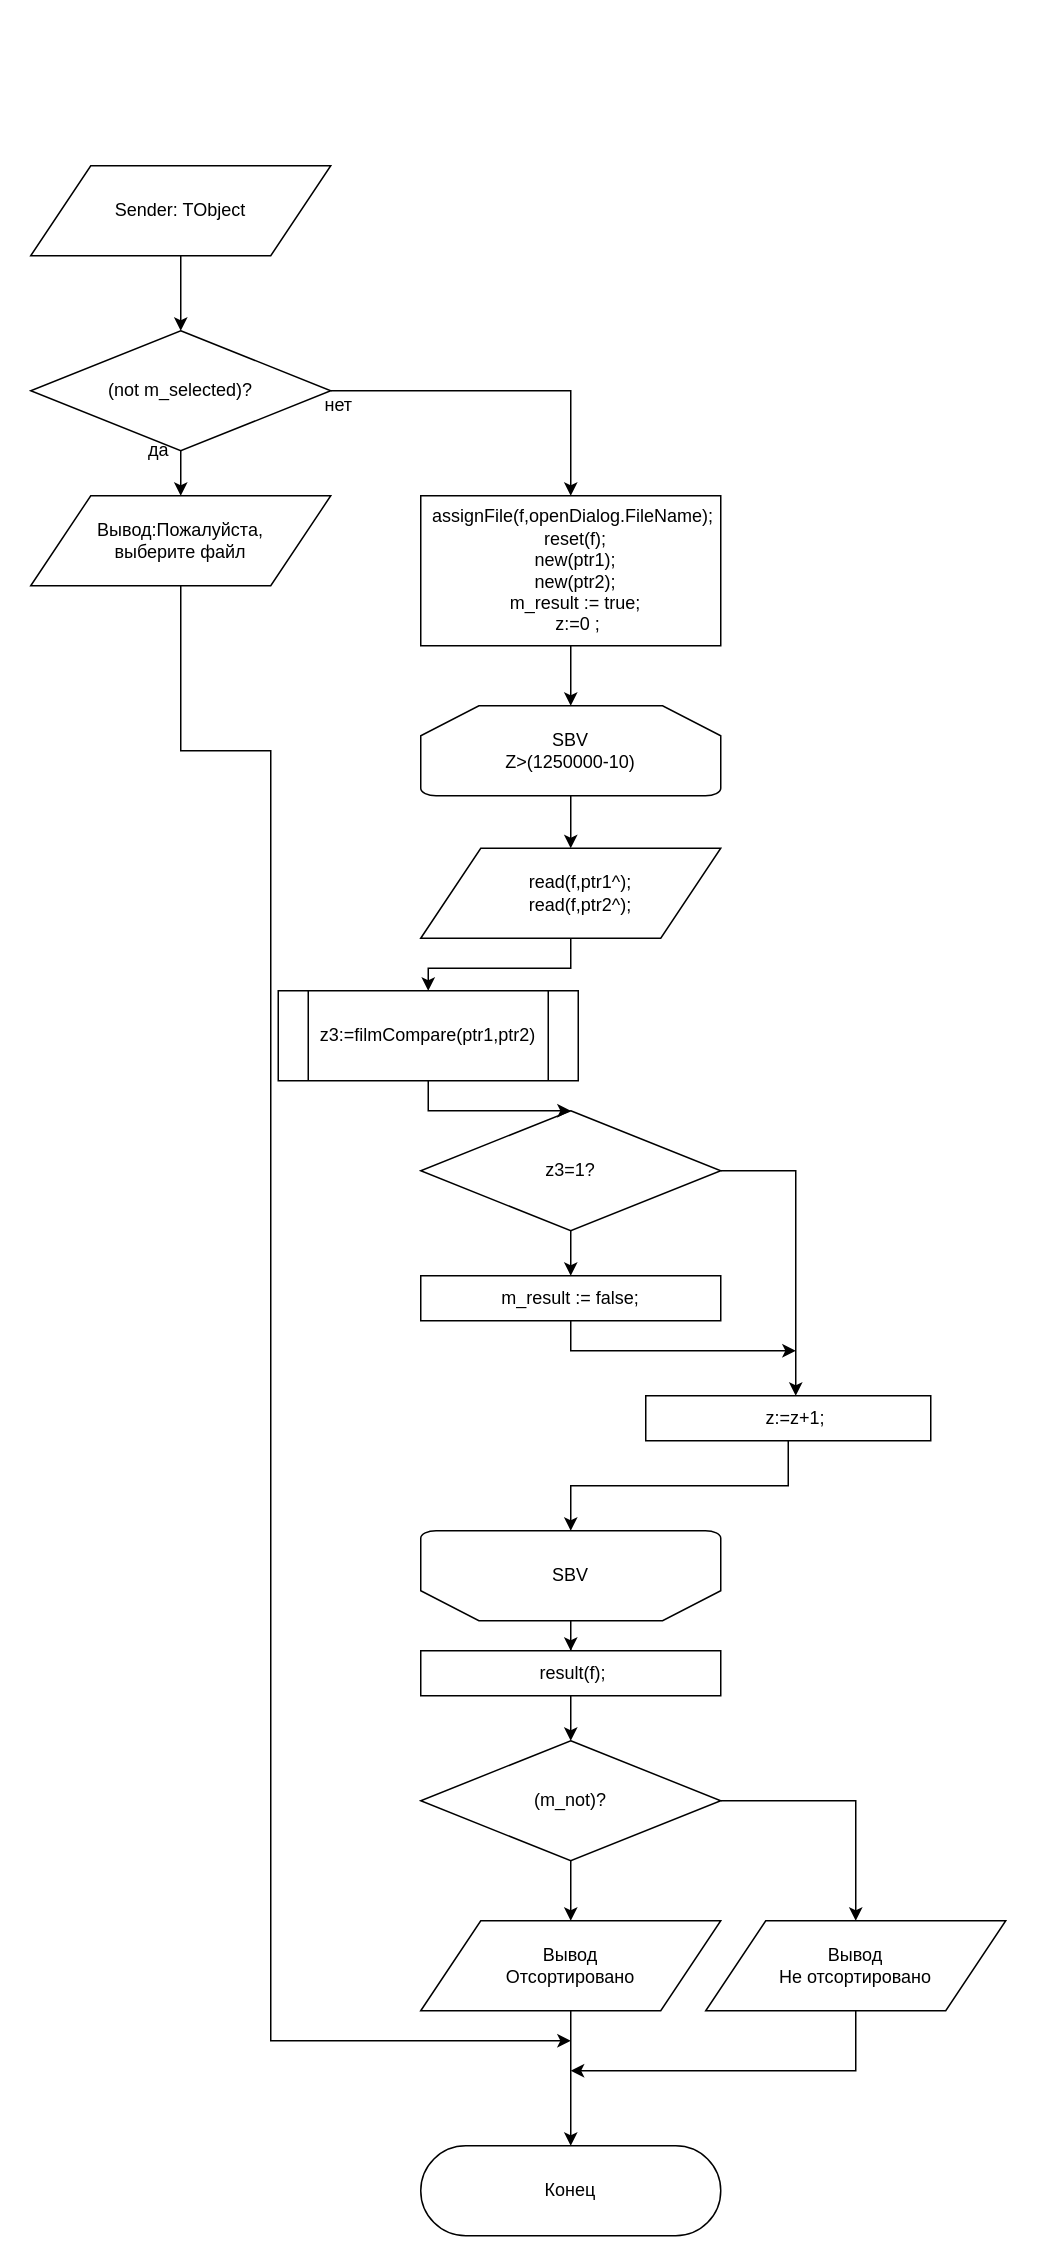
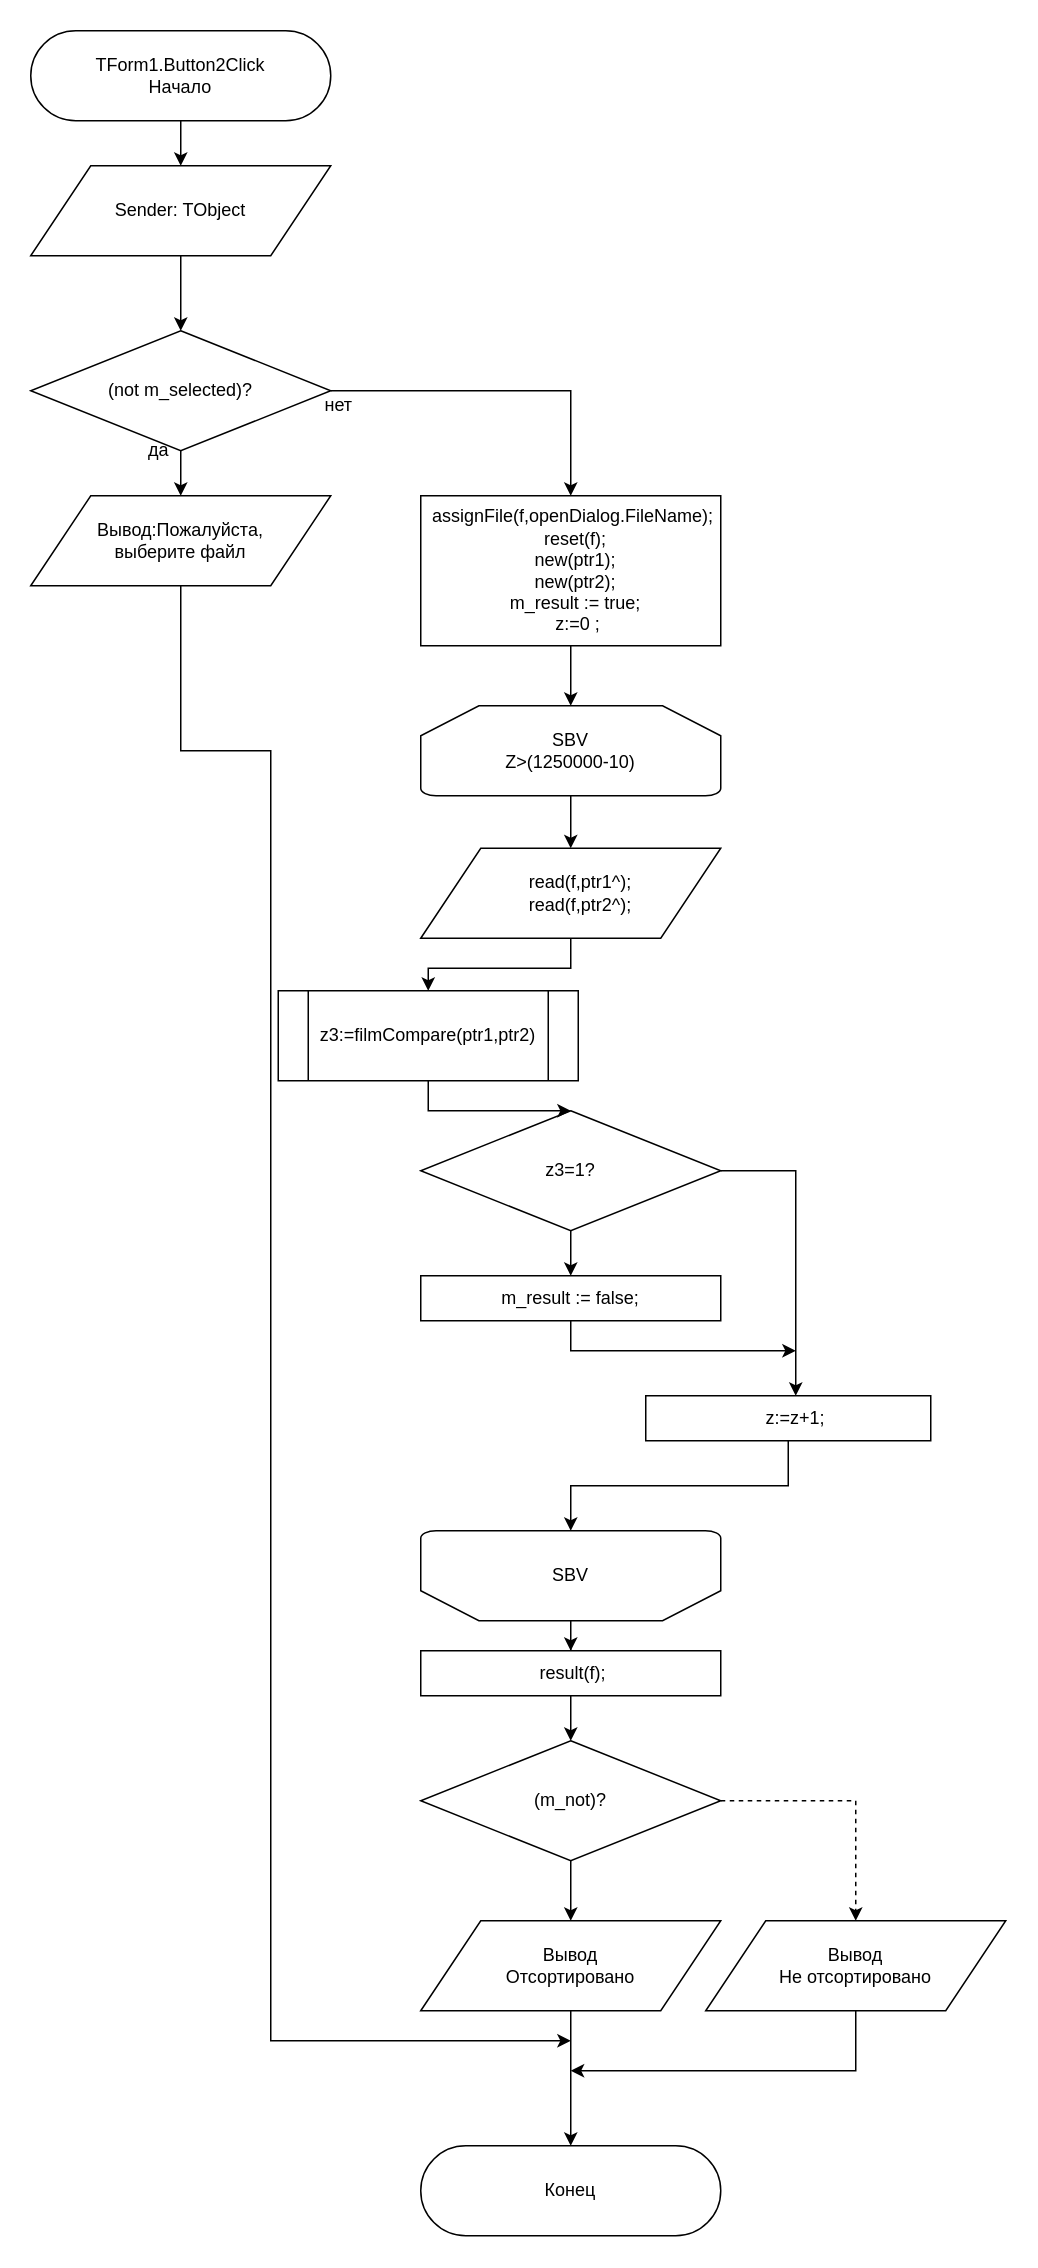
node "TForm1.Button2Click Начало": added
edge "TForm1.Button2Click Начало" -> "Sender: TObject": added
edge "(m_not)?" -> "Вывод Не отсортировано": style solid -> dashed
